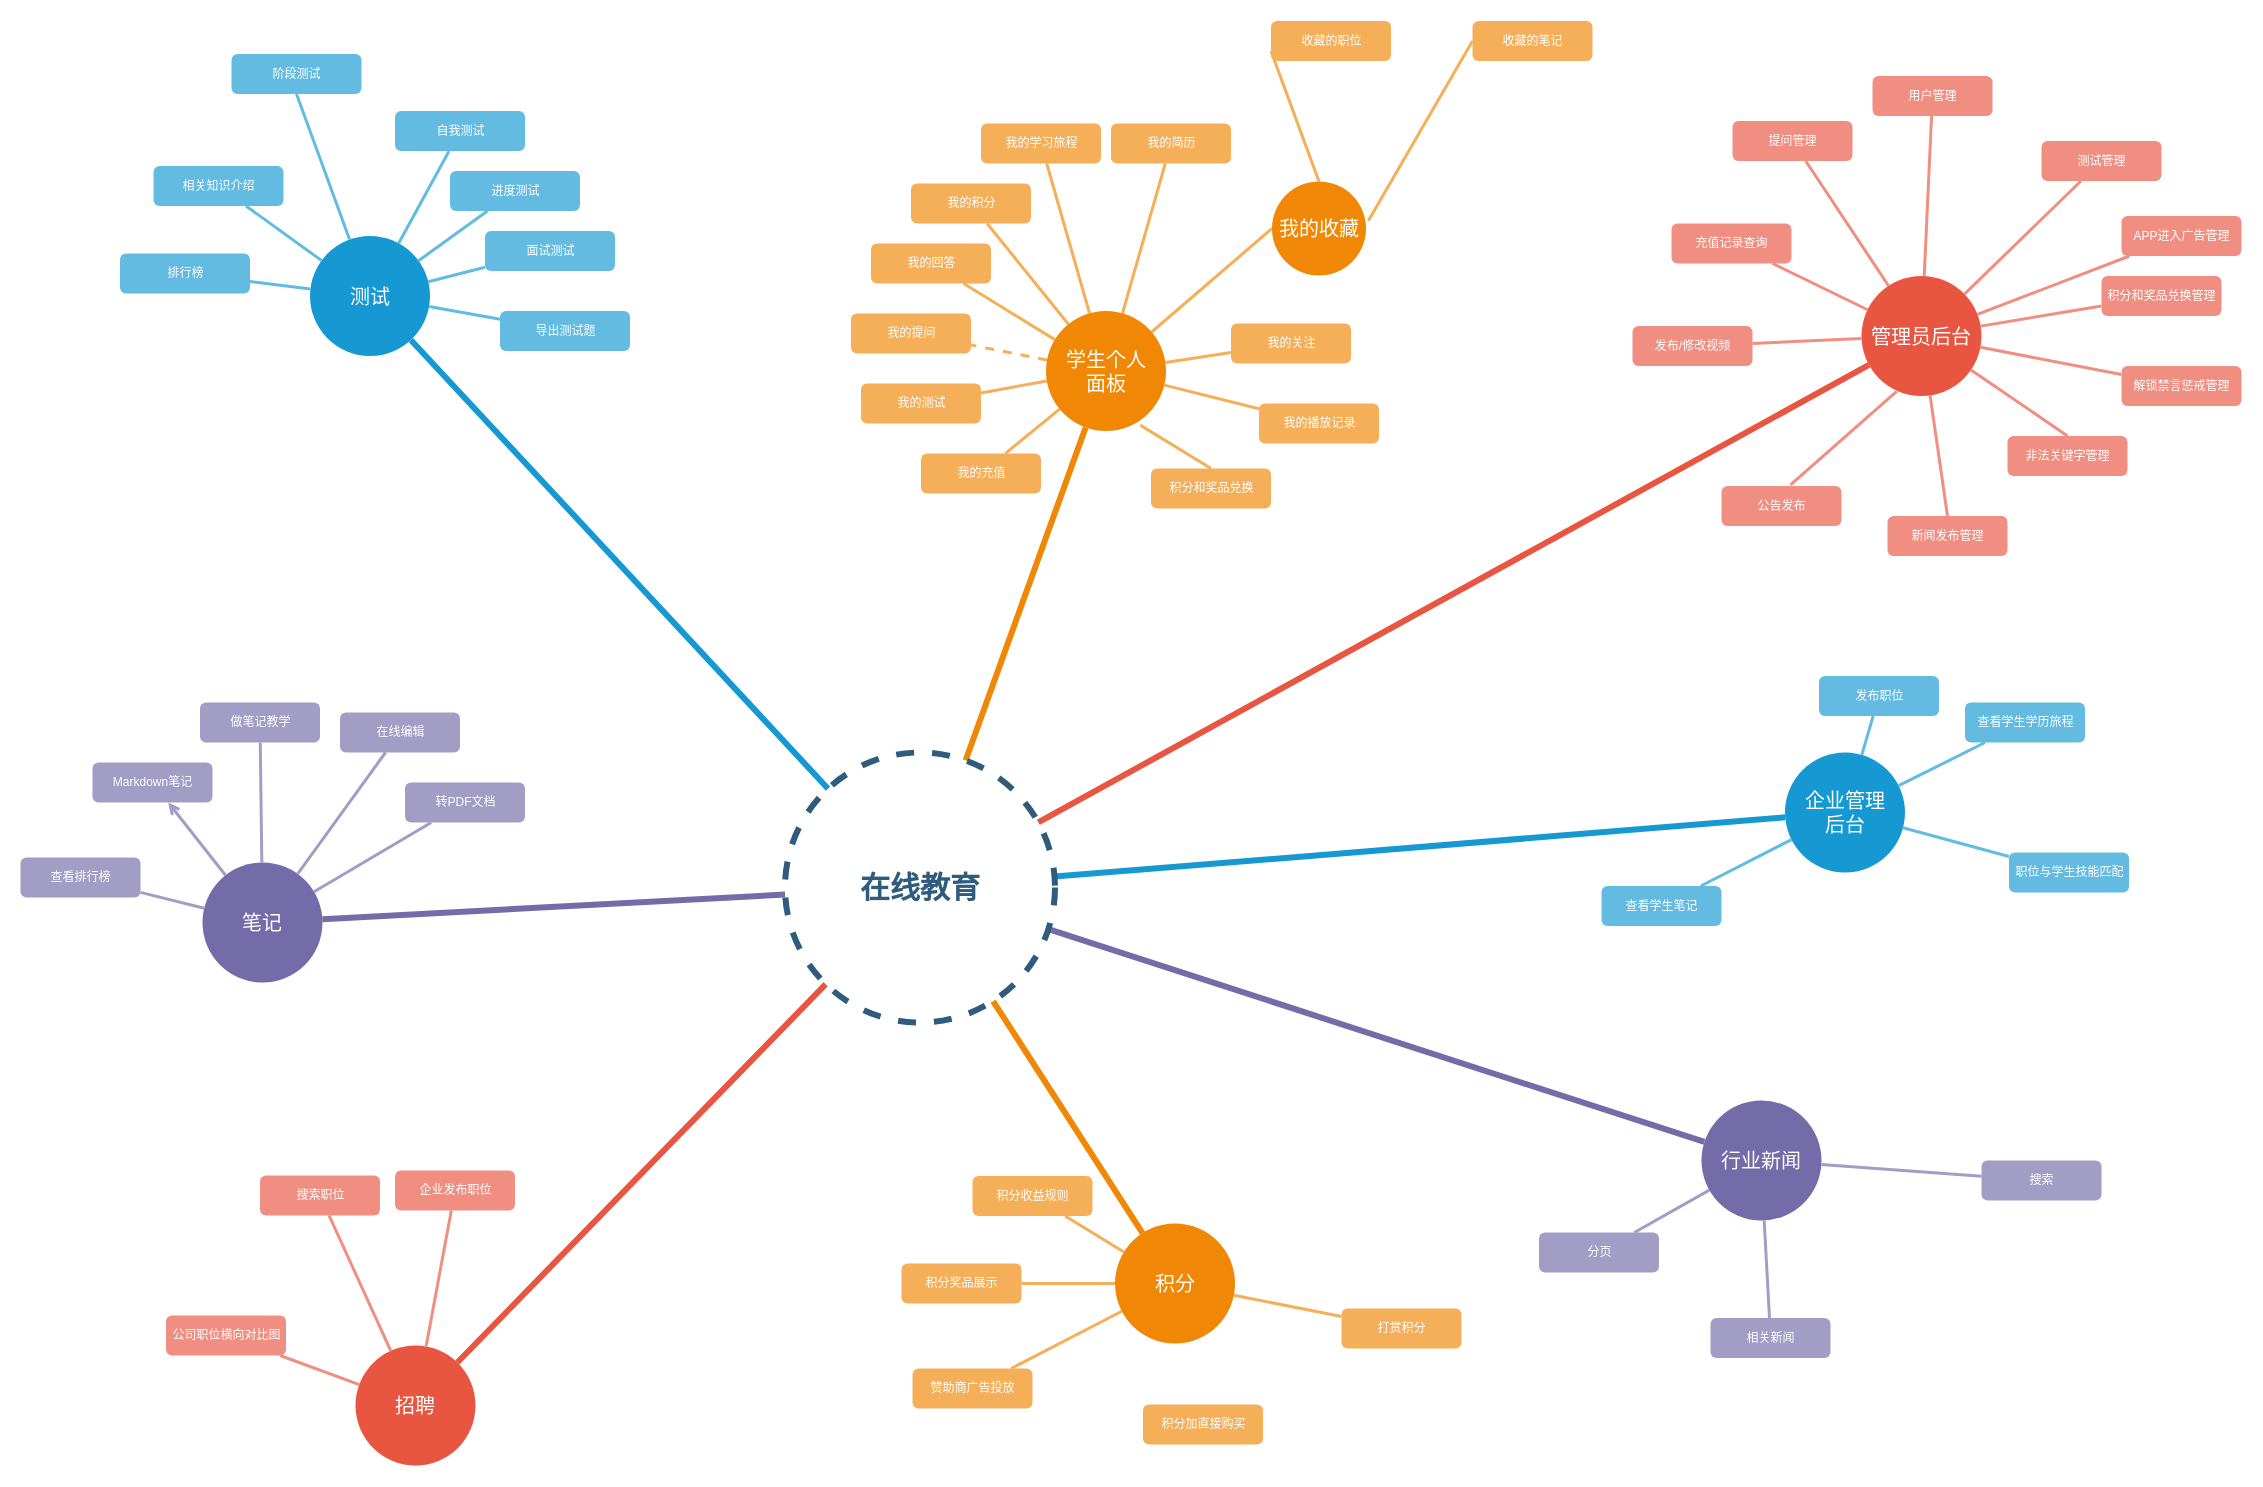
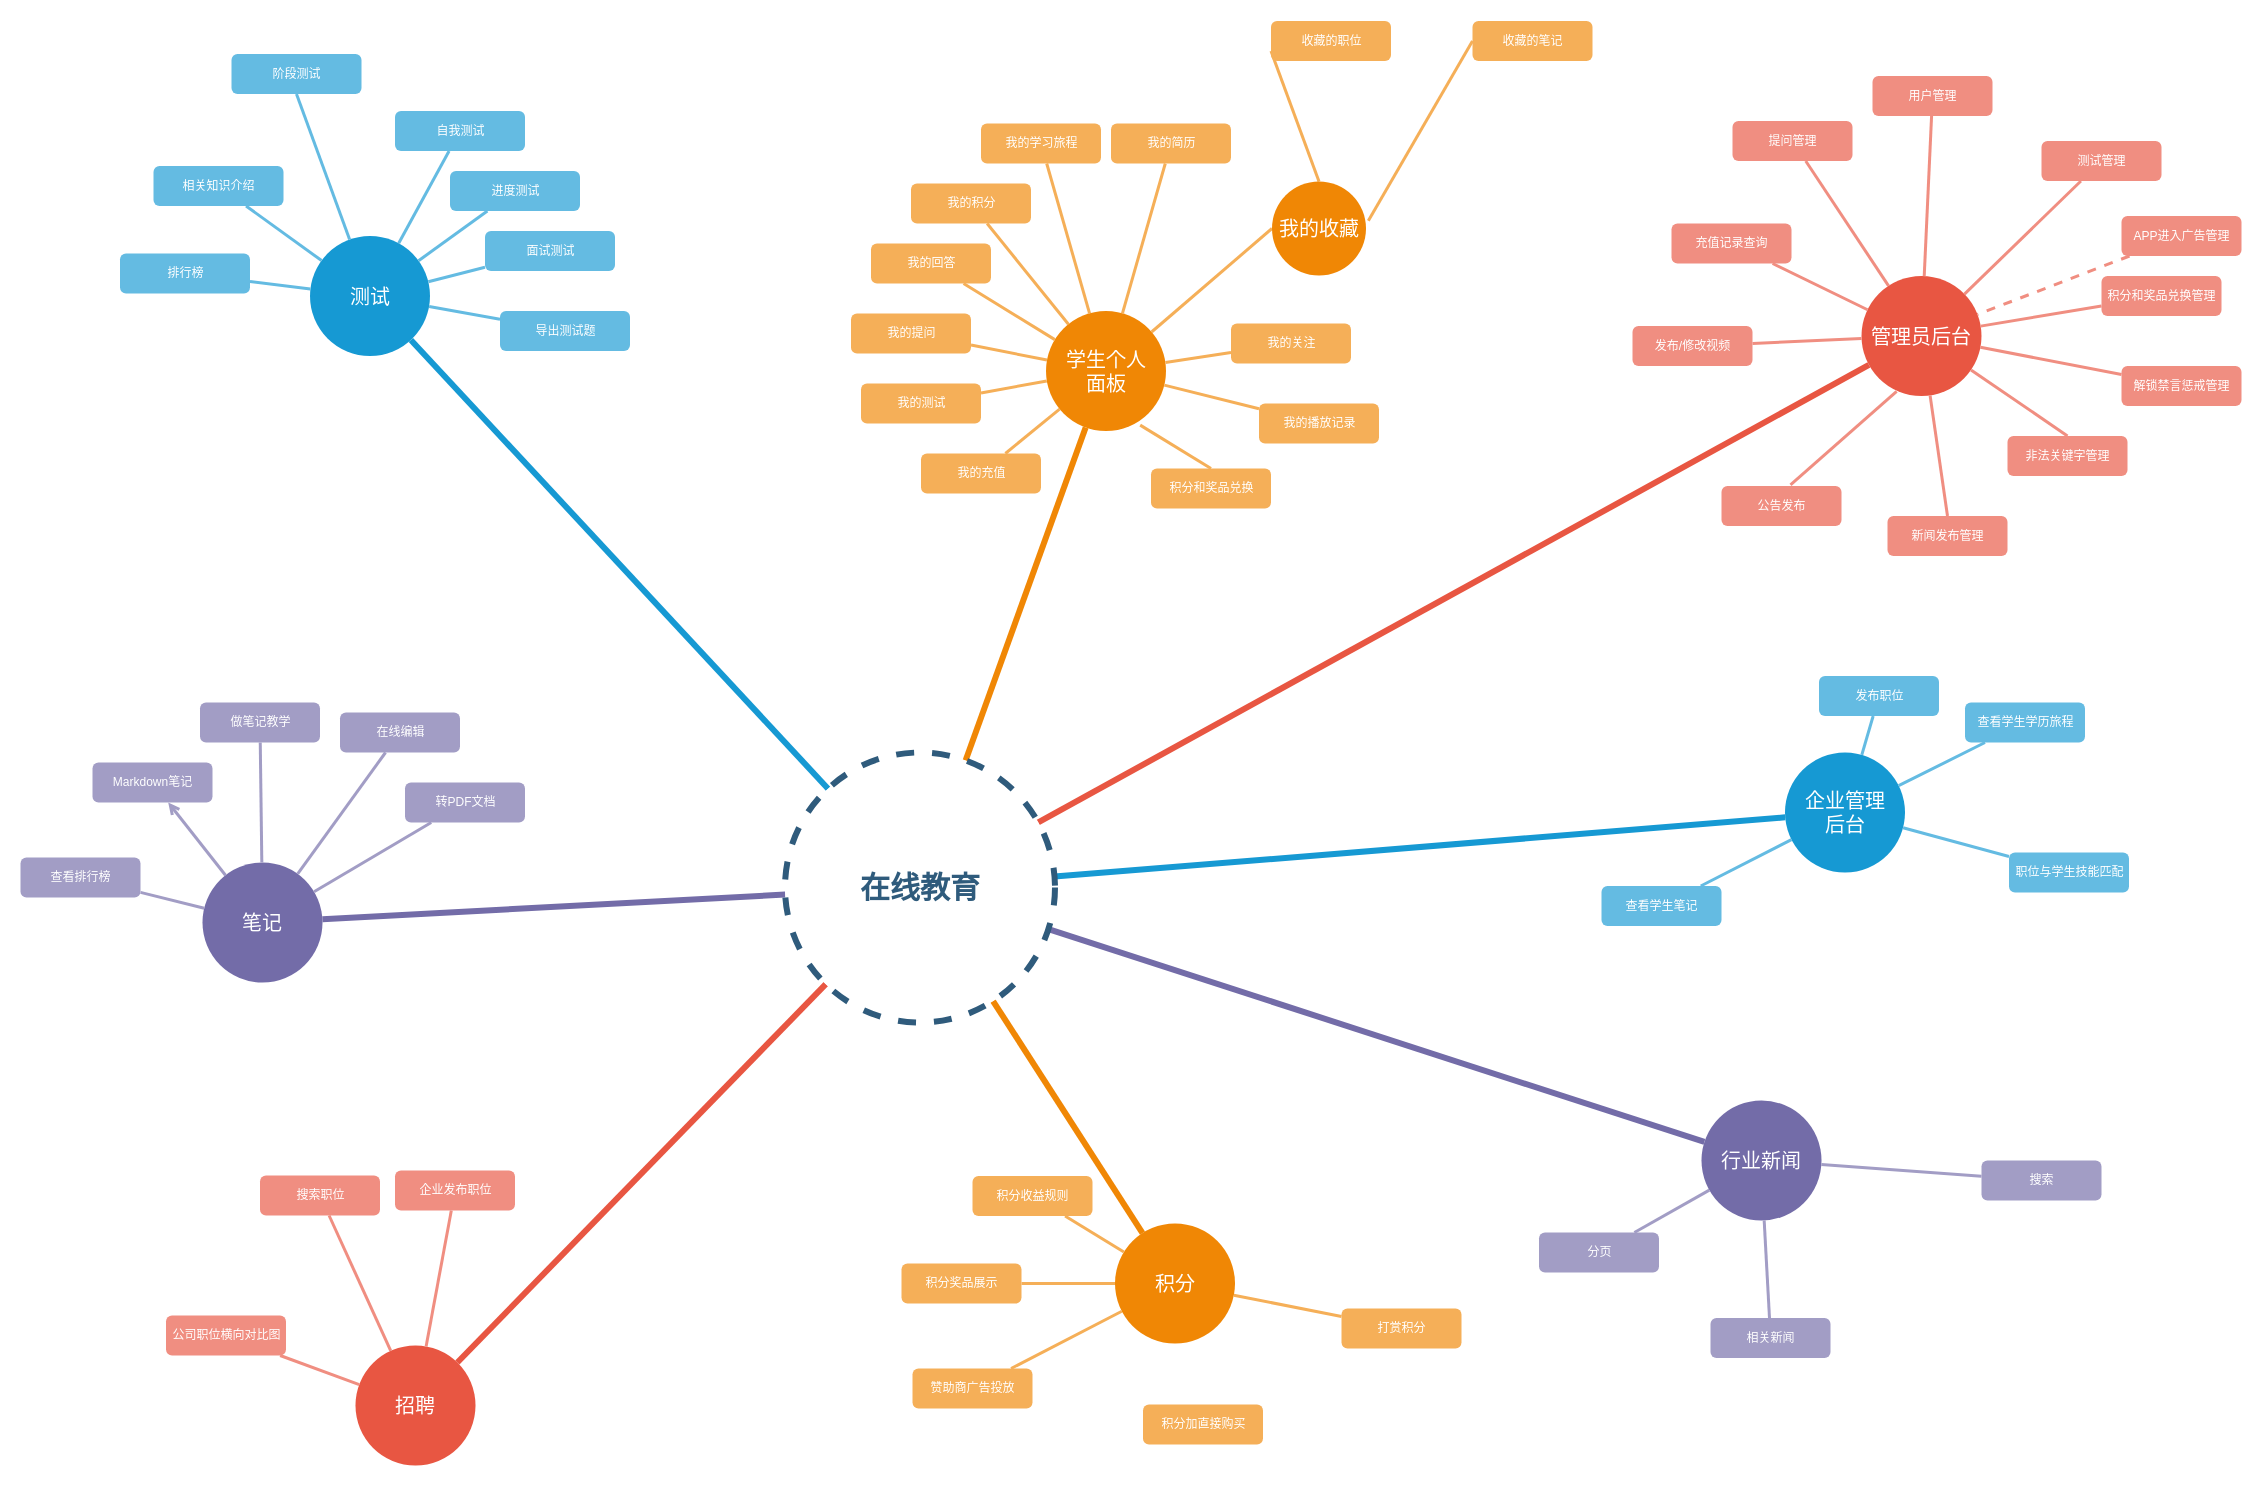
edge "APP进入广告管理" -- "管理员后台": style solid -> dashed
edge "我的提问" -- "学生个人 面板": style dashed -> solid
